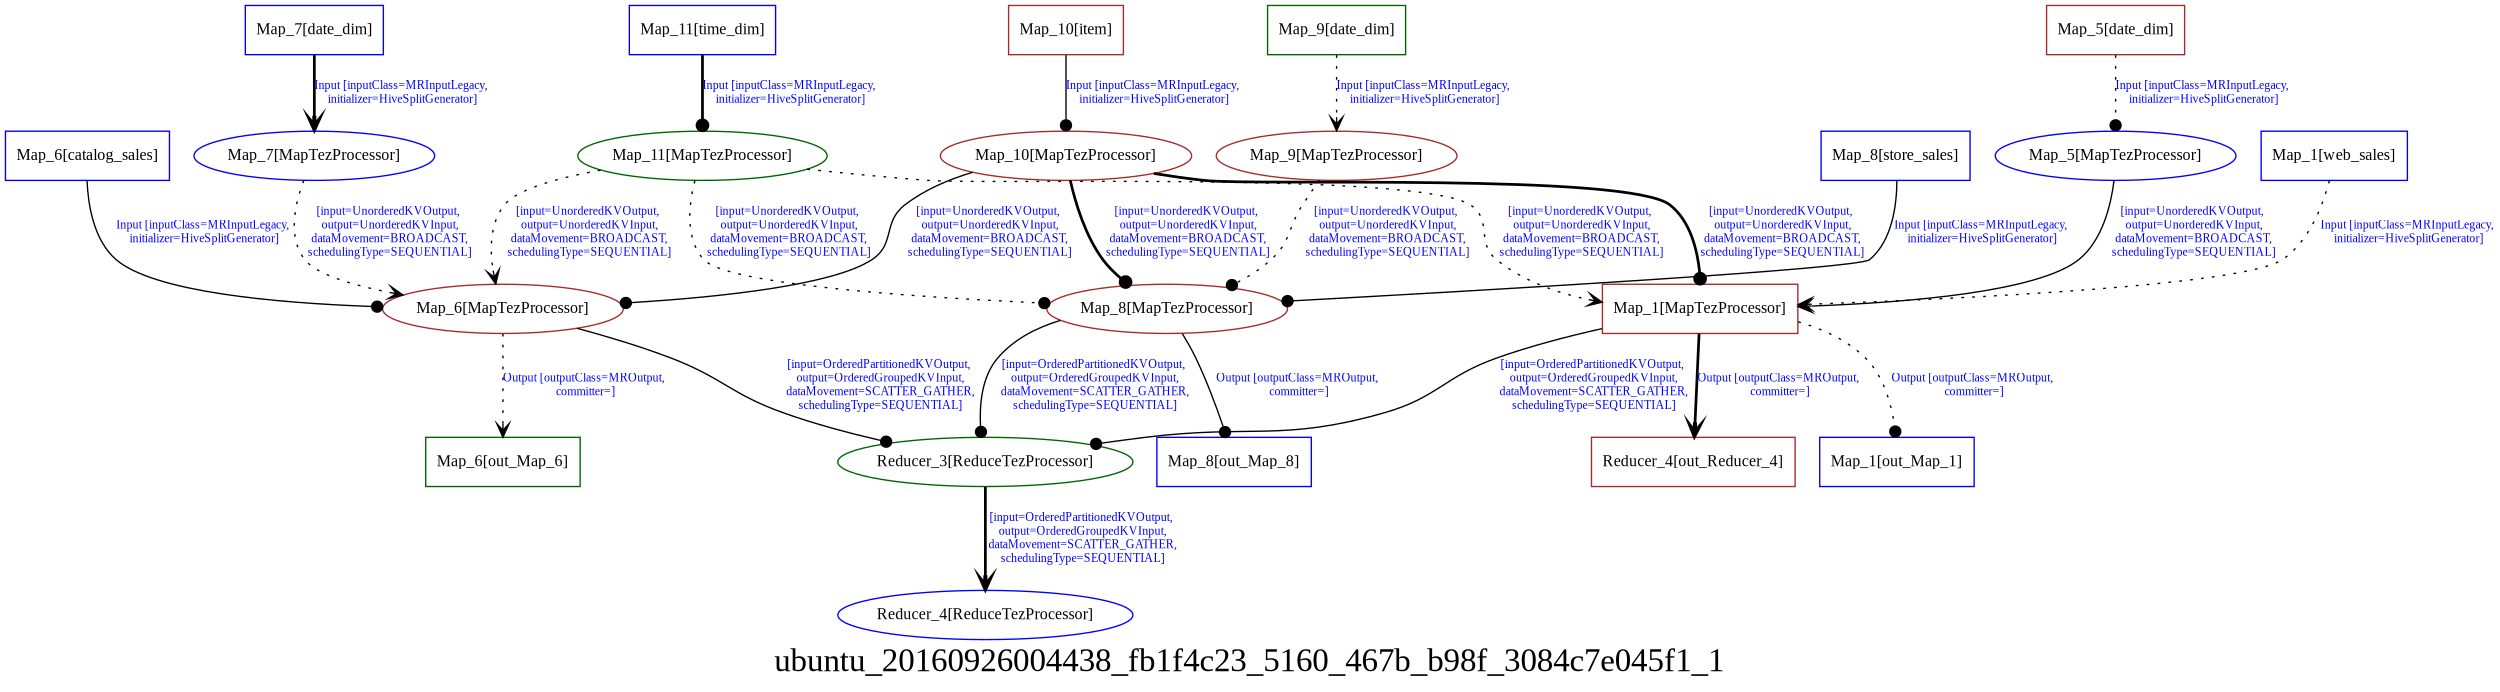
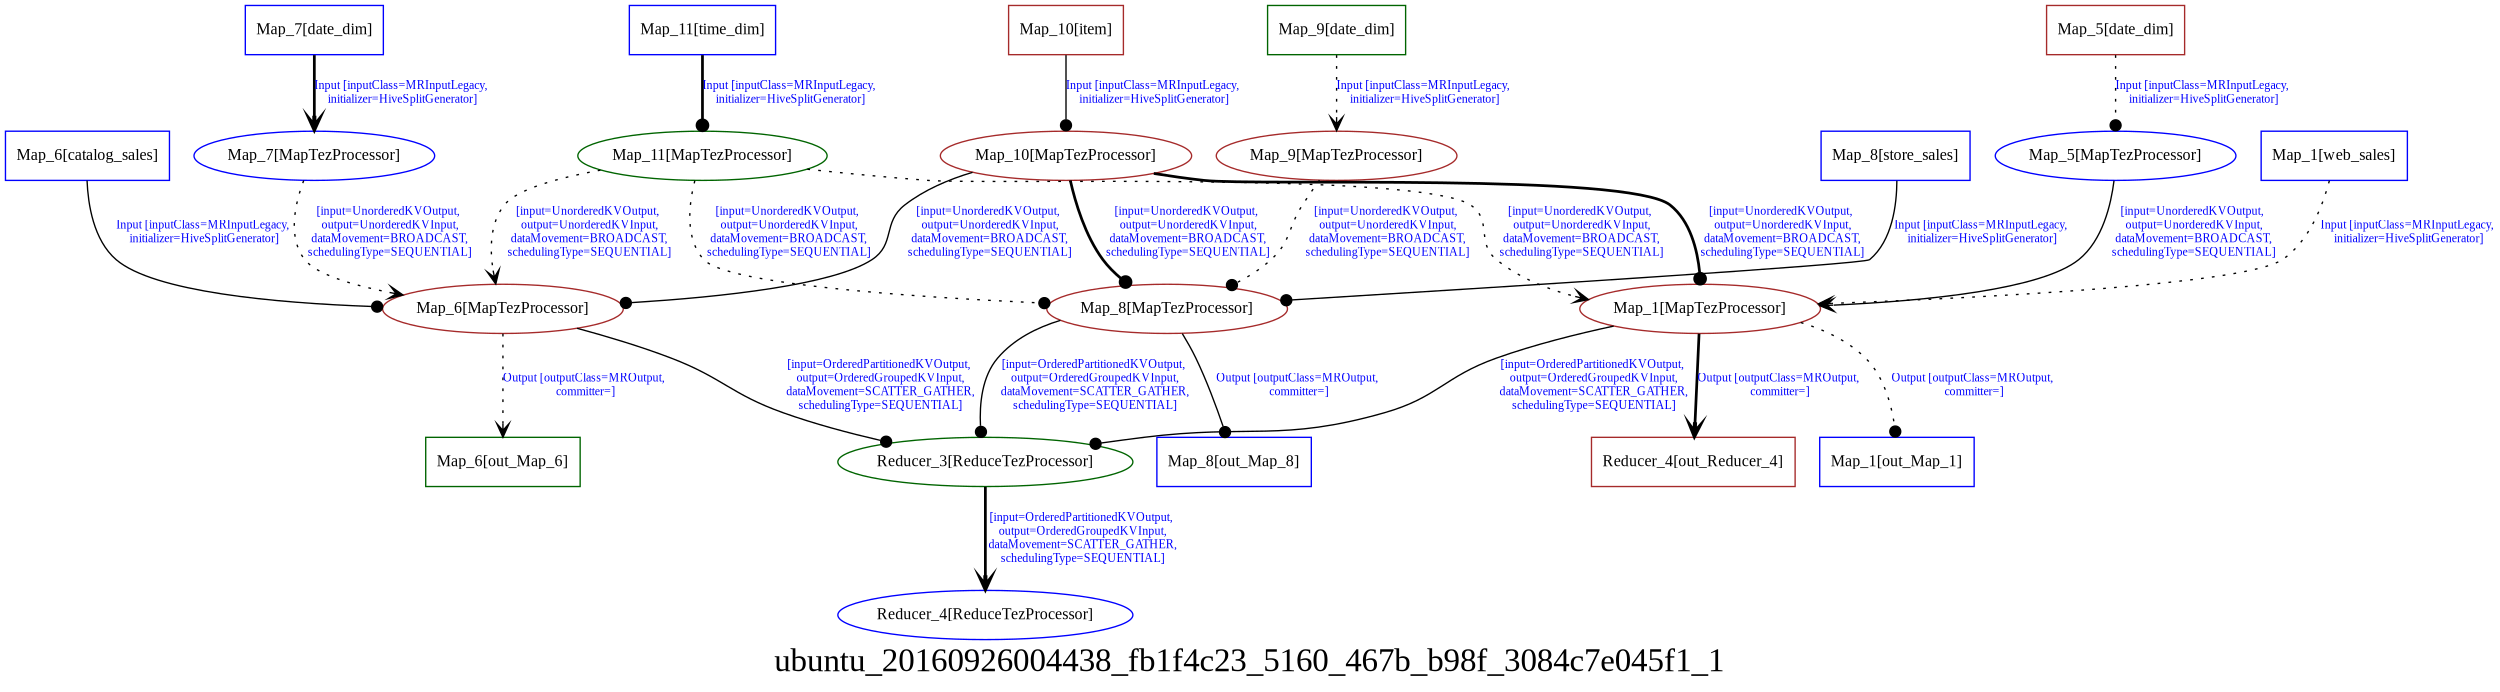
node "Map_1[MapTezProcessor]": shape box -> ellipse
